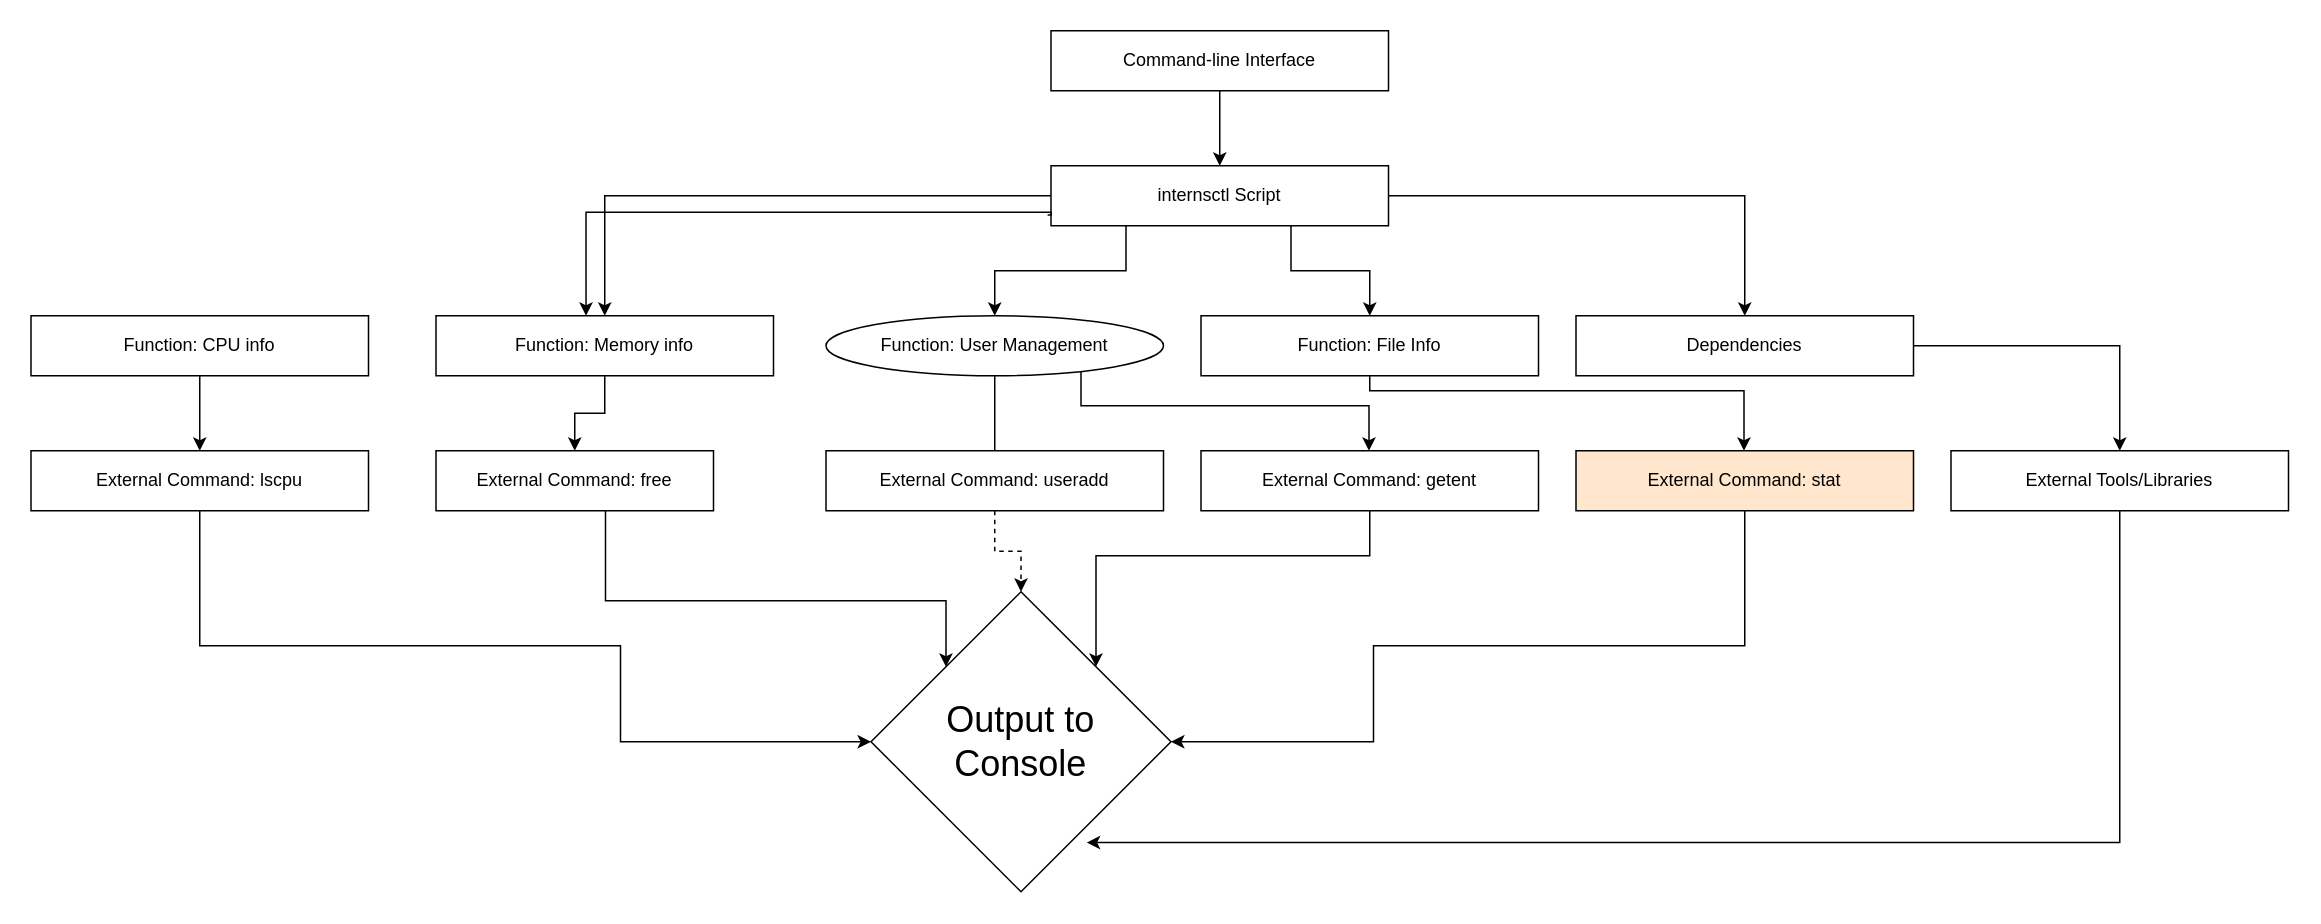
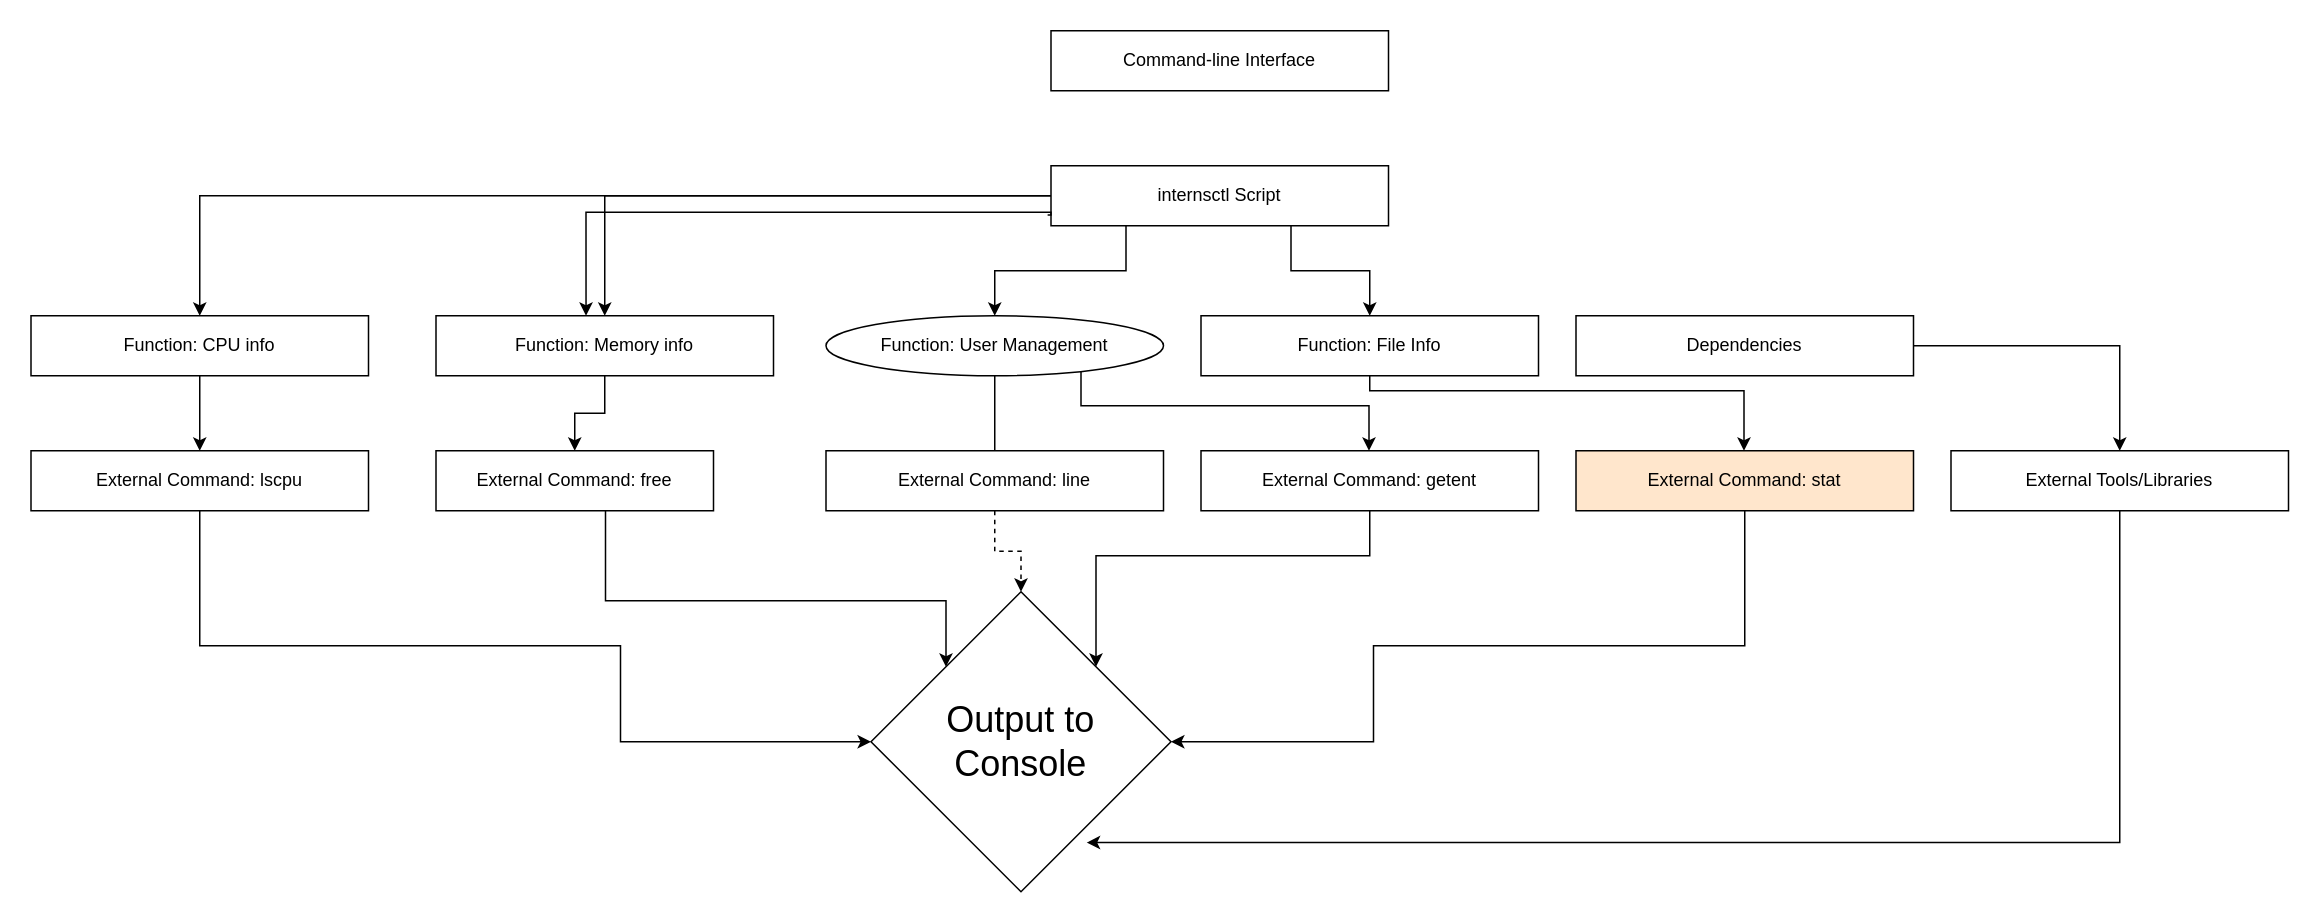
edge "Command-line Interface" -> "internsctl Script": removed
edge "internsctl Script" -> "Dependencies": now "internsctl Script" -> "Function: CPU info"
node "External Command: useradd": label "External Command: useradd" -> "External Command: line"
